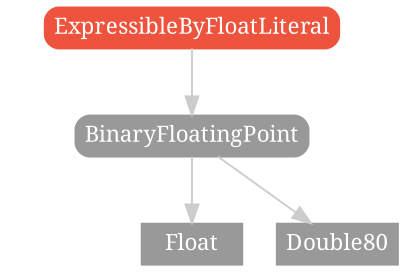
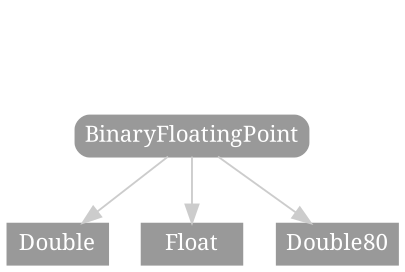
node "ExpressibleByFloatLiteral": removed
node "Double": added
